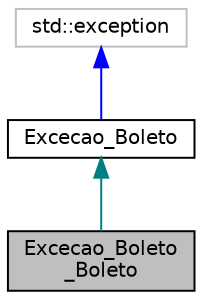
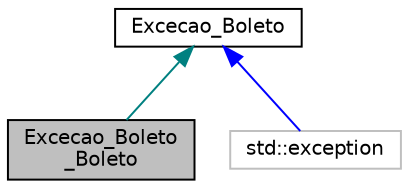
edge "Excecao_Boleto" -> "std::exception": reversed
